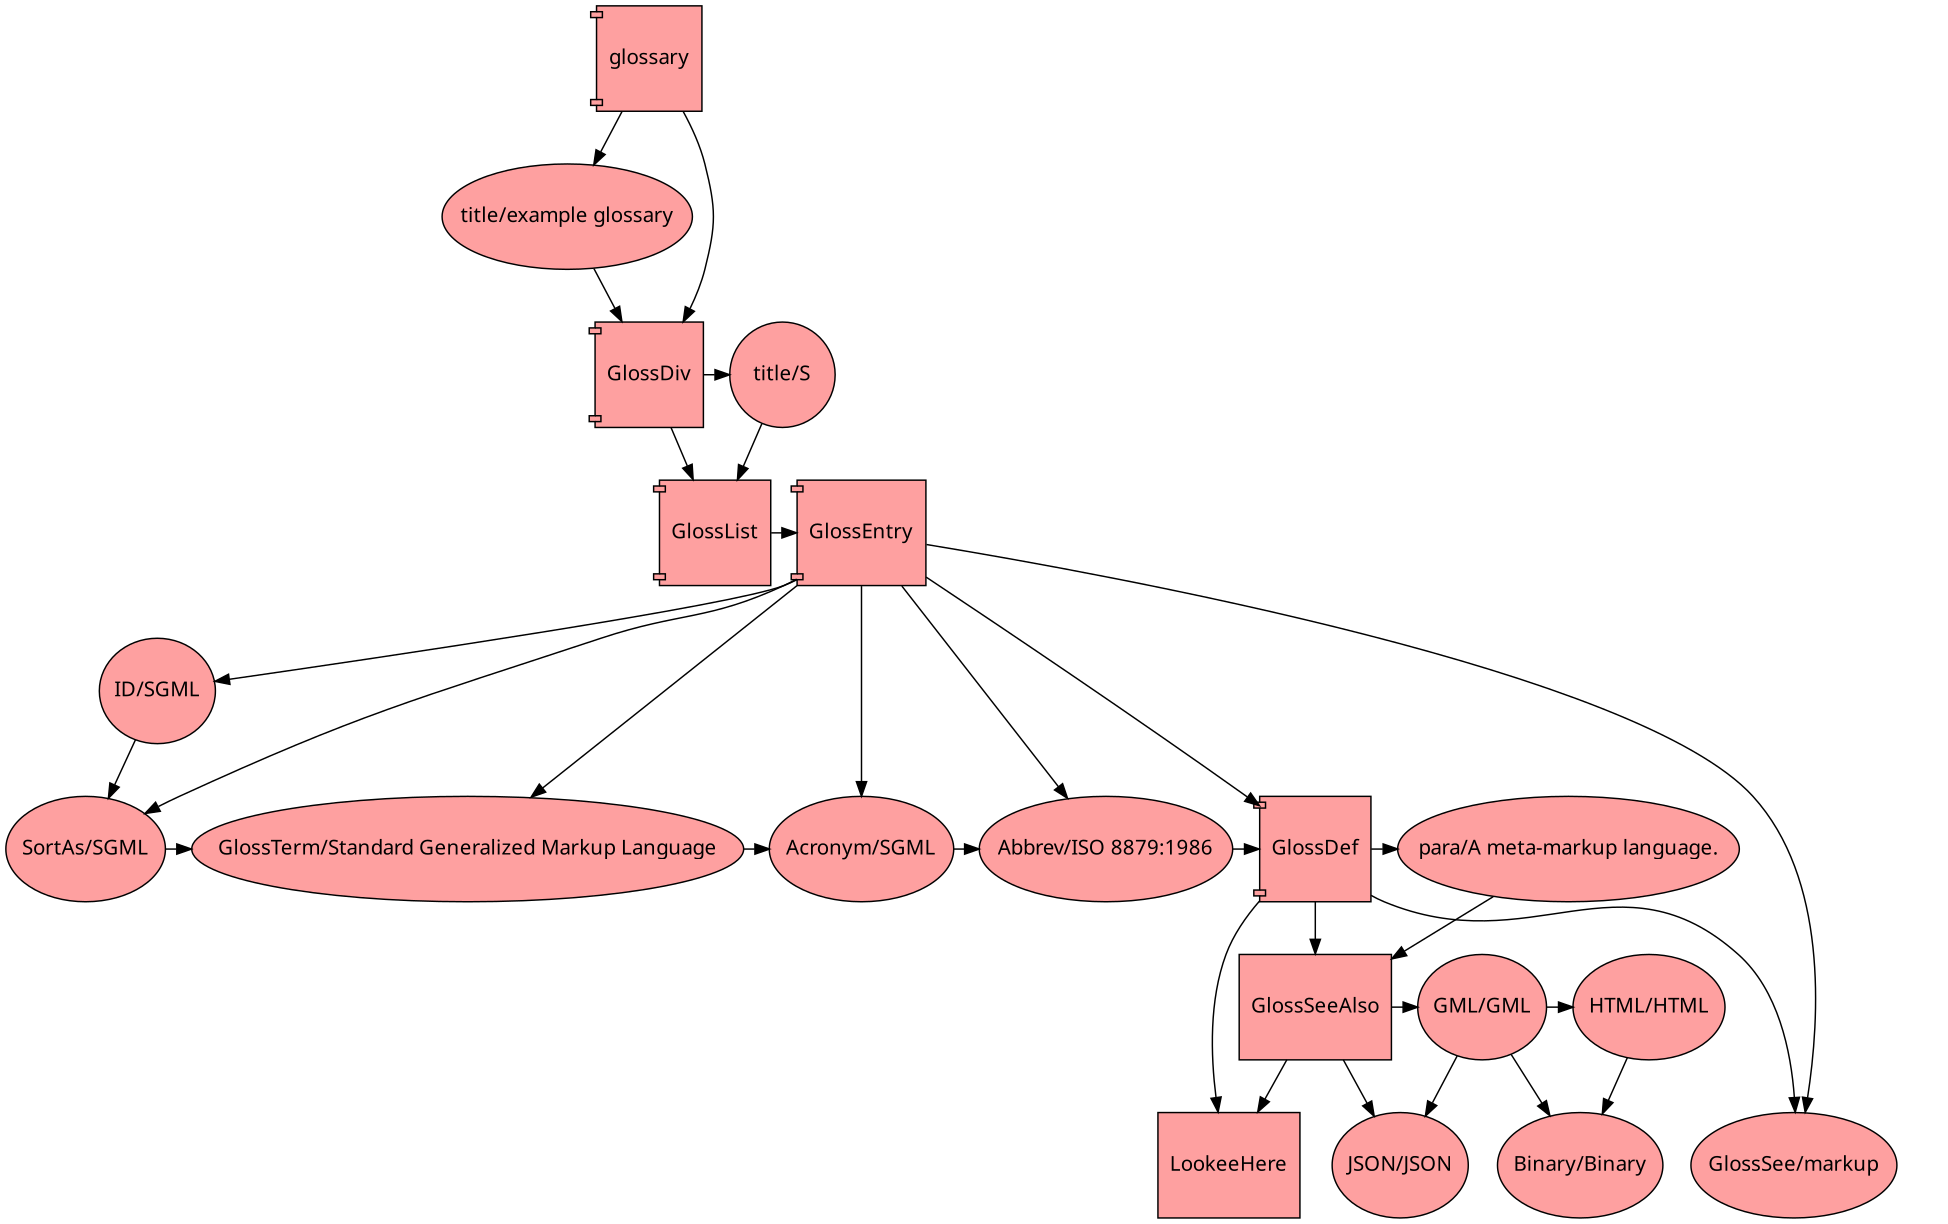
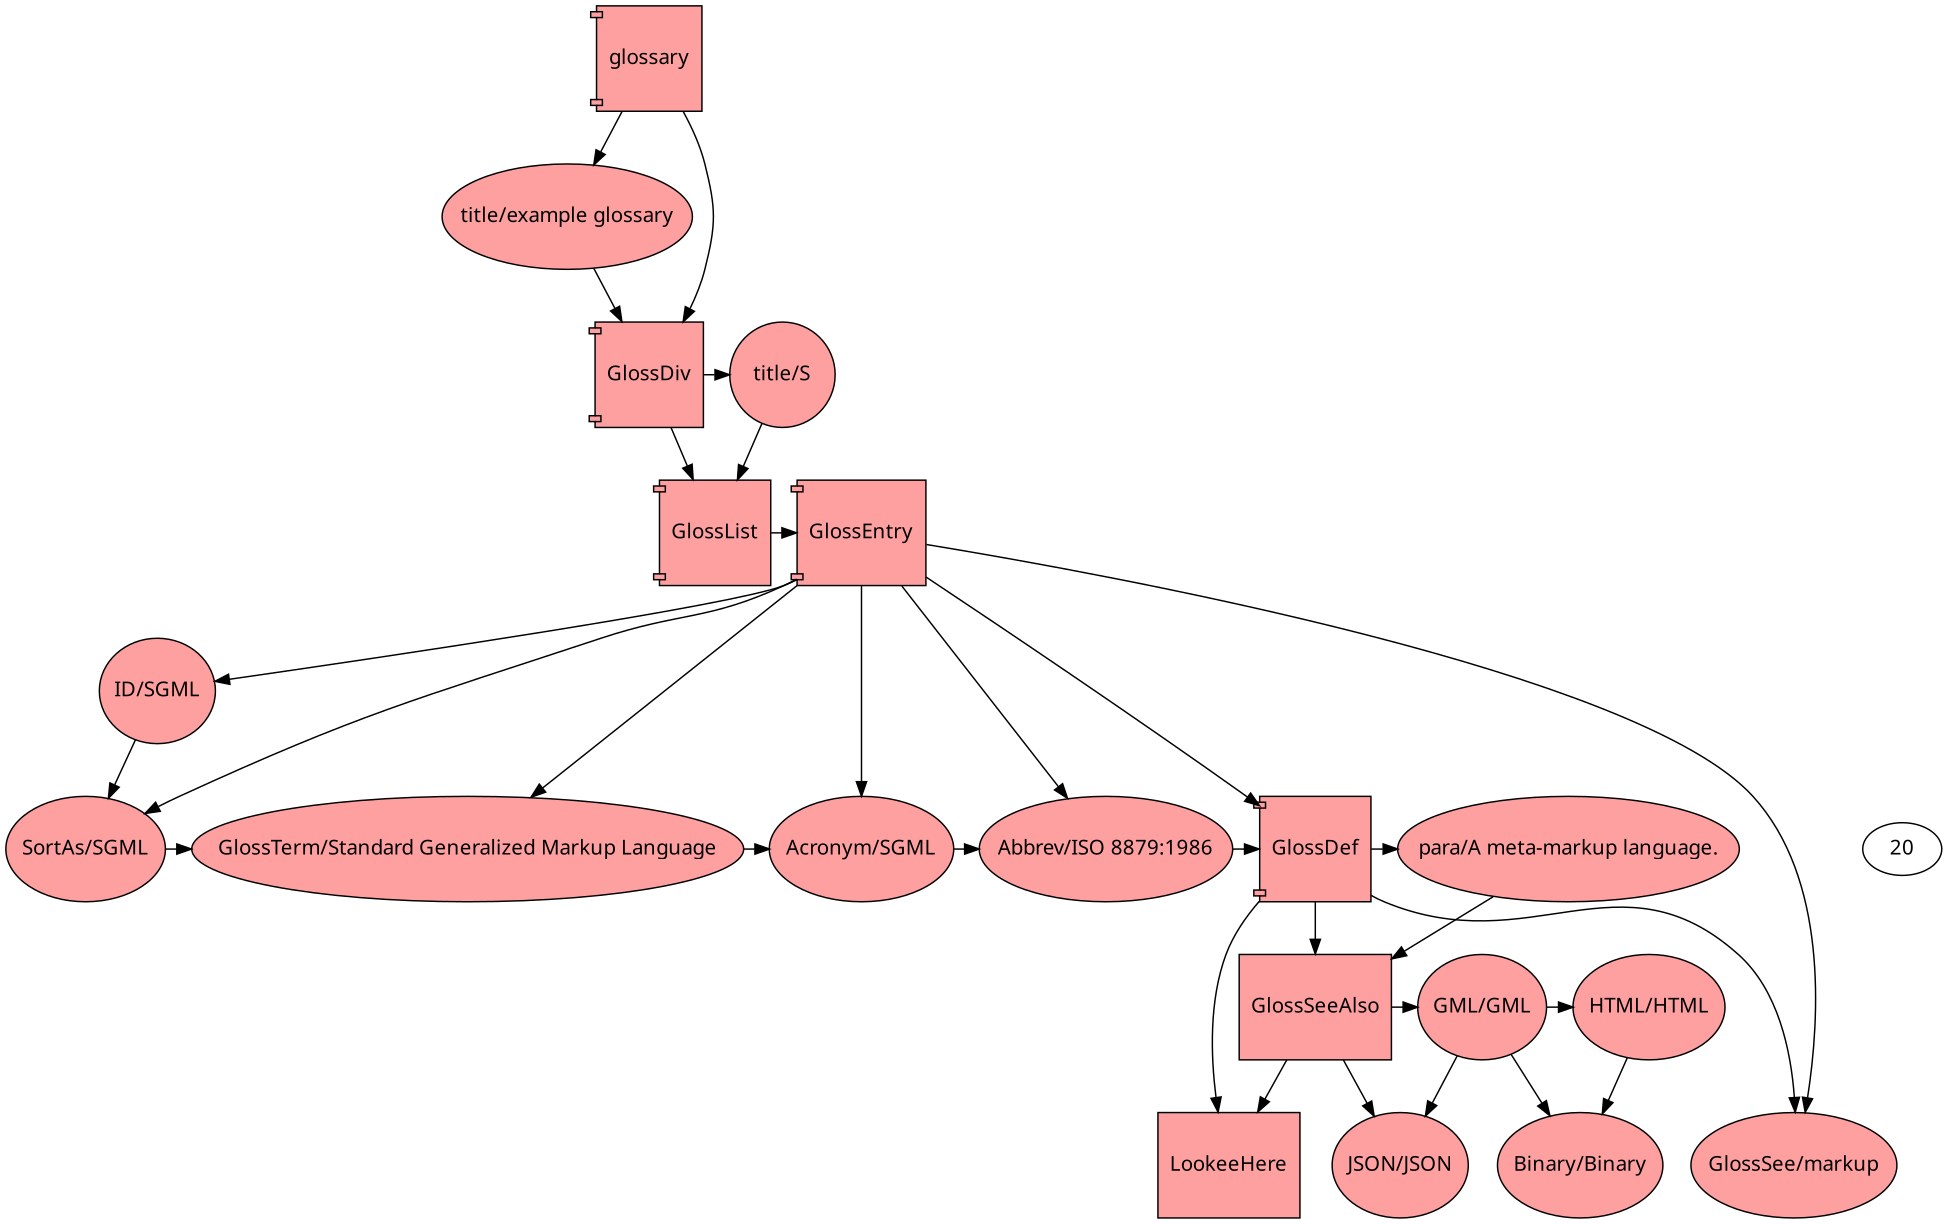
node "20": added
